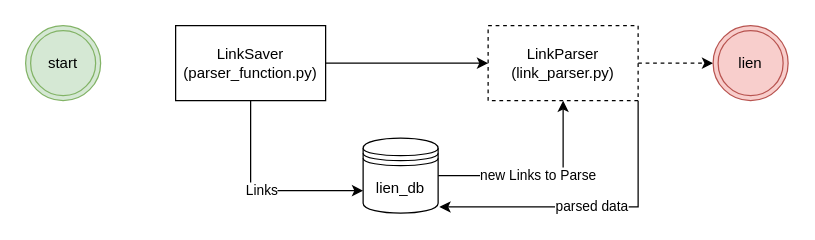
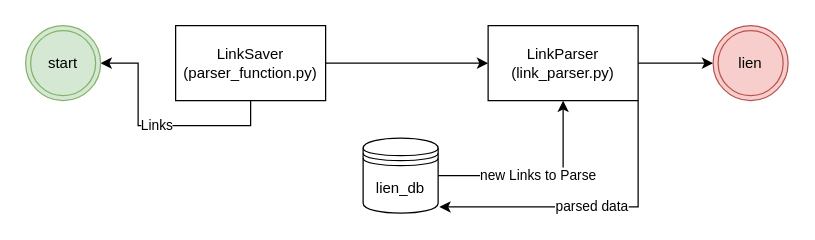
node "LinkParser (link_parser.py)": style dashed -> solid
edge "LinkParser (link_parser.py)" -> "lien": style dashed -> solid
edge "LinkSaver (parser_function.py)" -> "lien_db": now "LinkSaver (parser_function.py)" -> "start"
